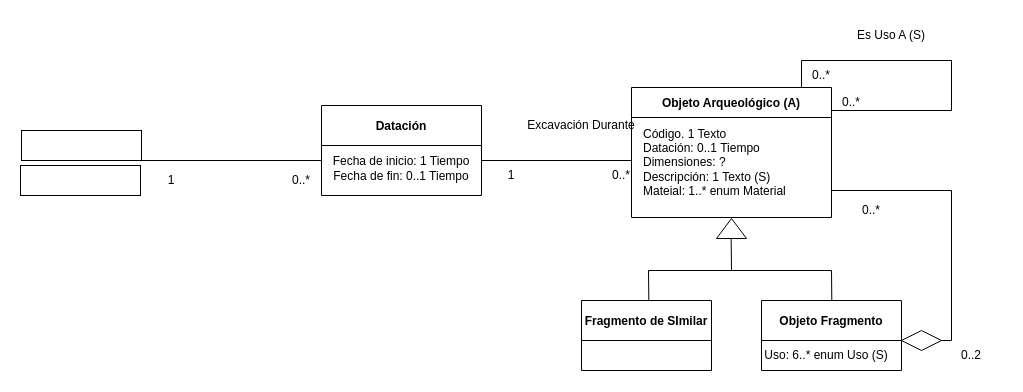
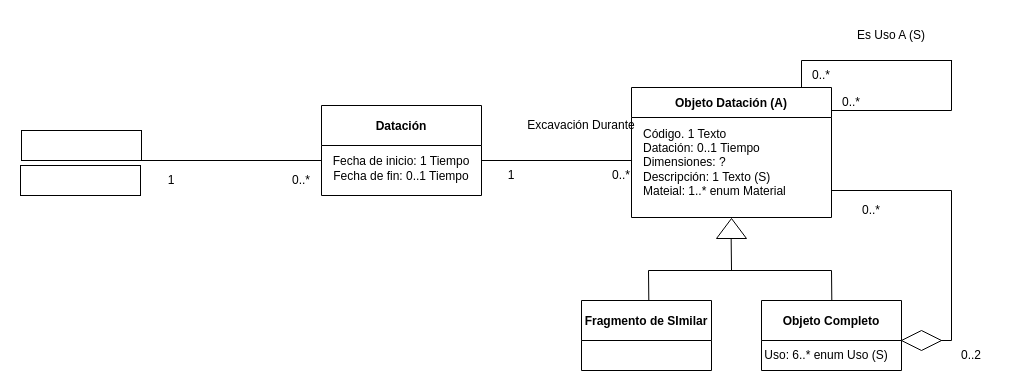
node "Objeto Arqueológico (A)": label "Objeto Arqueológico (A)" -> "Objeto Datación (A)"
node "Objeto Fragmento": label "Objeto Fragmento" -> "Objeto Completo"
